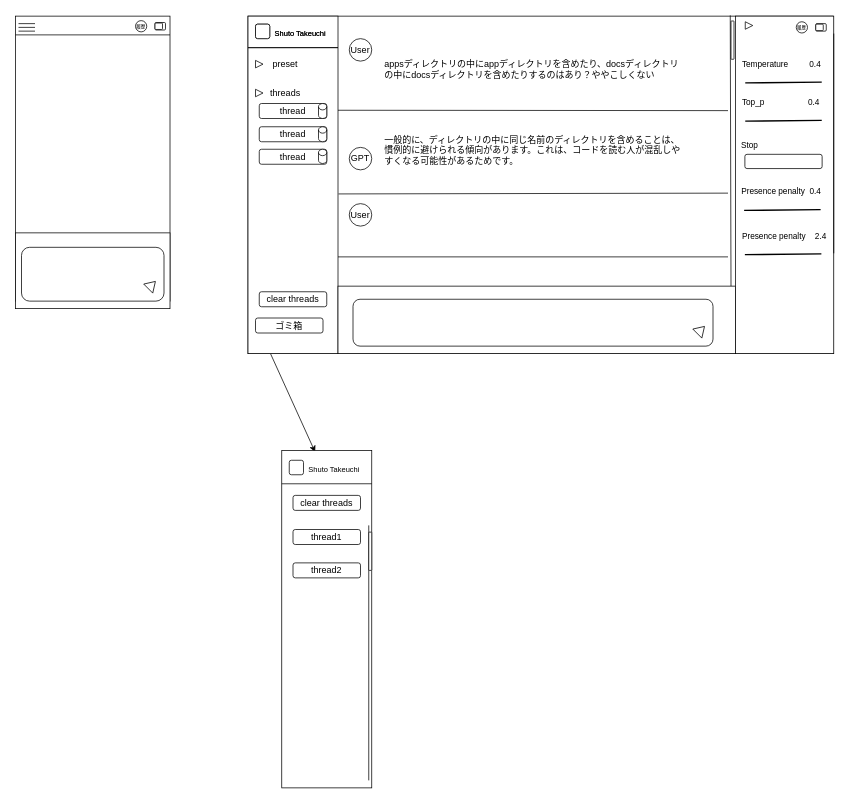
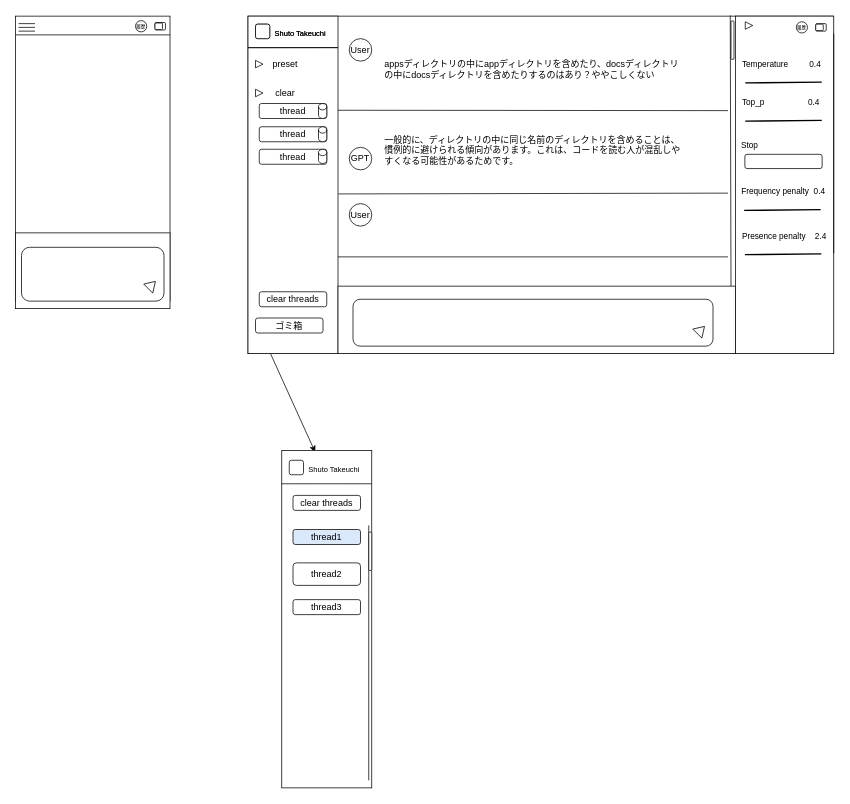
node "threads": label "threads" -> "clear"
node "Presence penalty 0.4": label "Presence penalty 0.4" -> "Frequency penalty 0.4"
node "thread1": fillcolor #ffffff -> #dae8fc
node "thread2": size 68x15 -> 68x23
node "thread3": added
